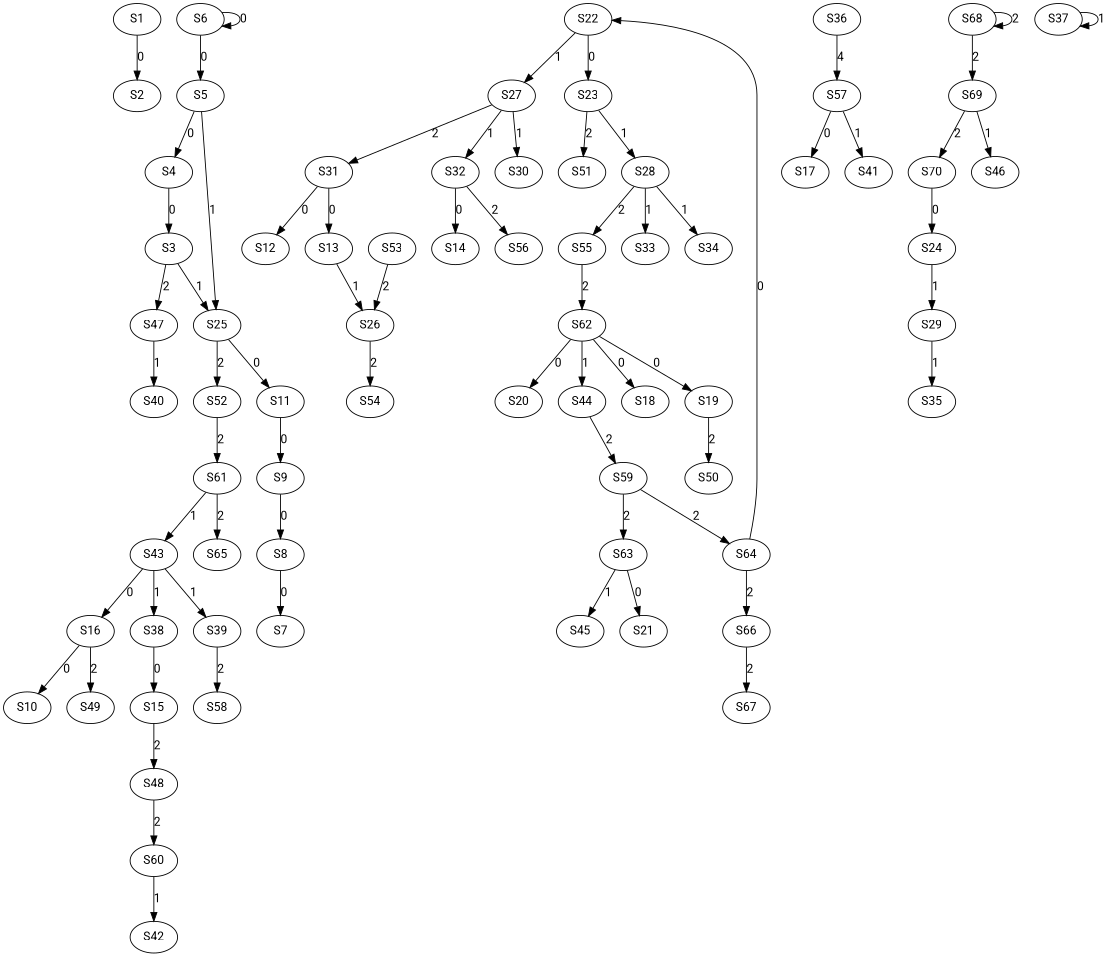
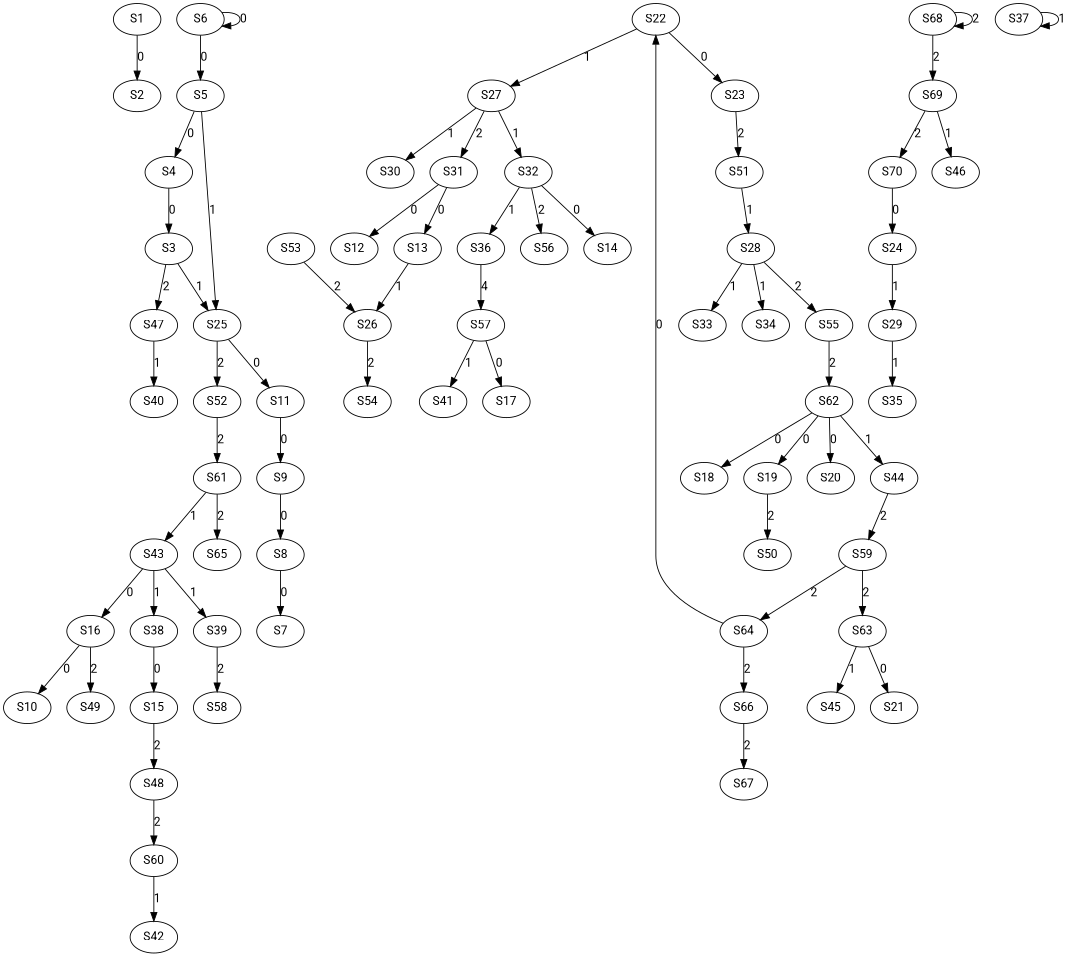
edge "S23" -> "S28": now "S51" -> "S28"
edge "S32" -> "S36": added, label "1"
